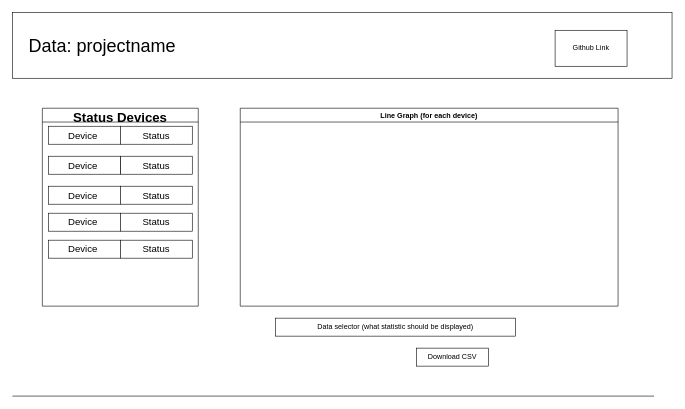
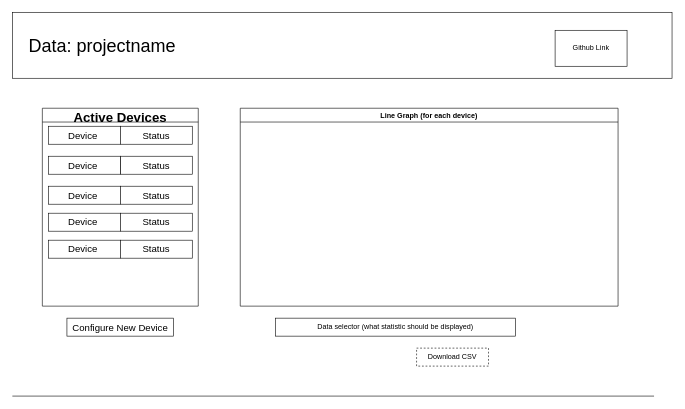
node "Status Devices": label "Status Devices" -> "Active Devices"
node "Configure New Device": added
node "Download CSV": style solid -> dashed
